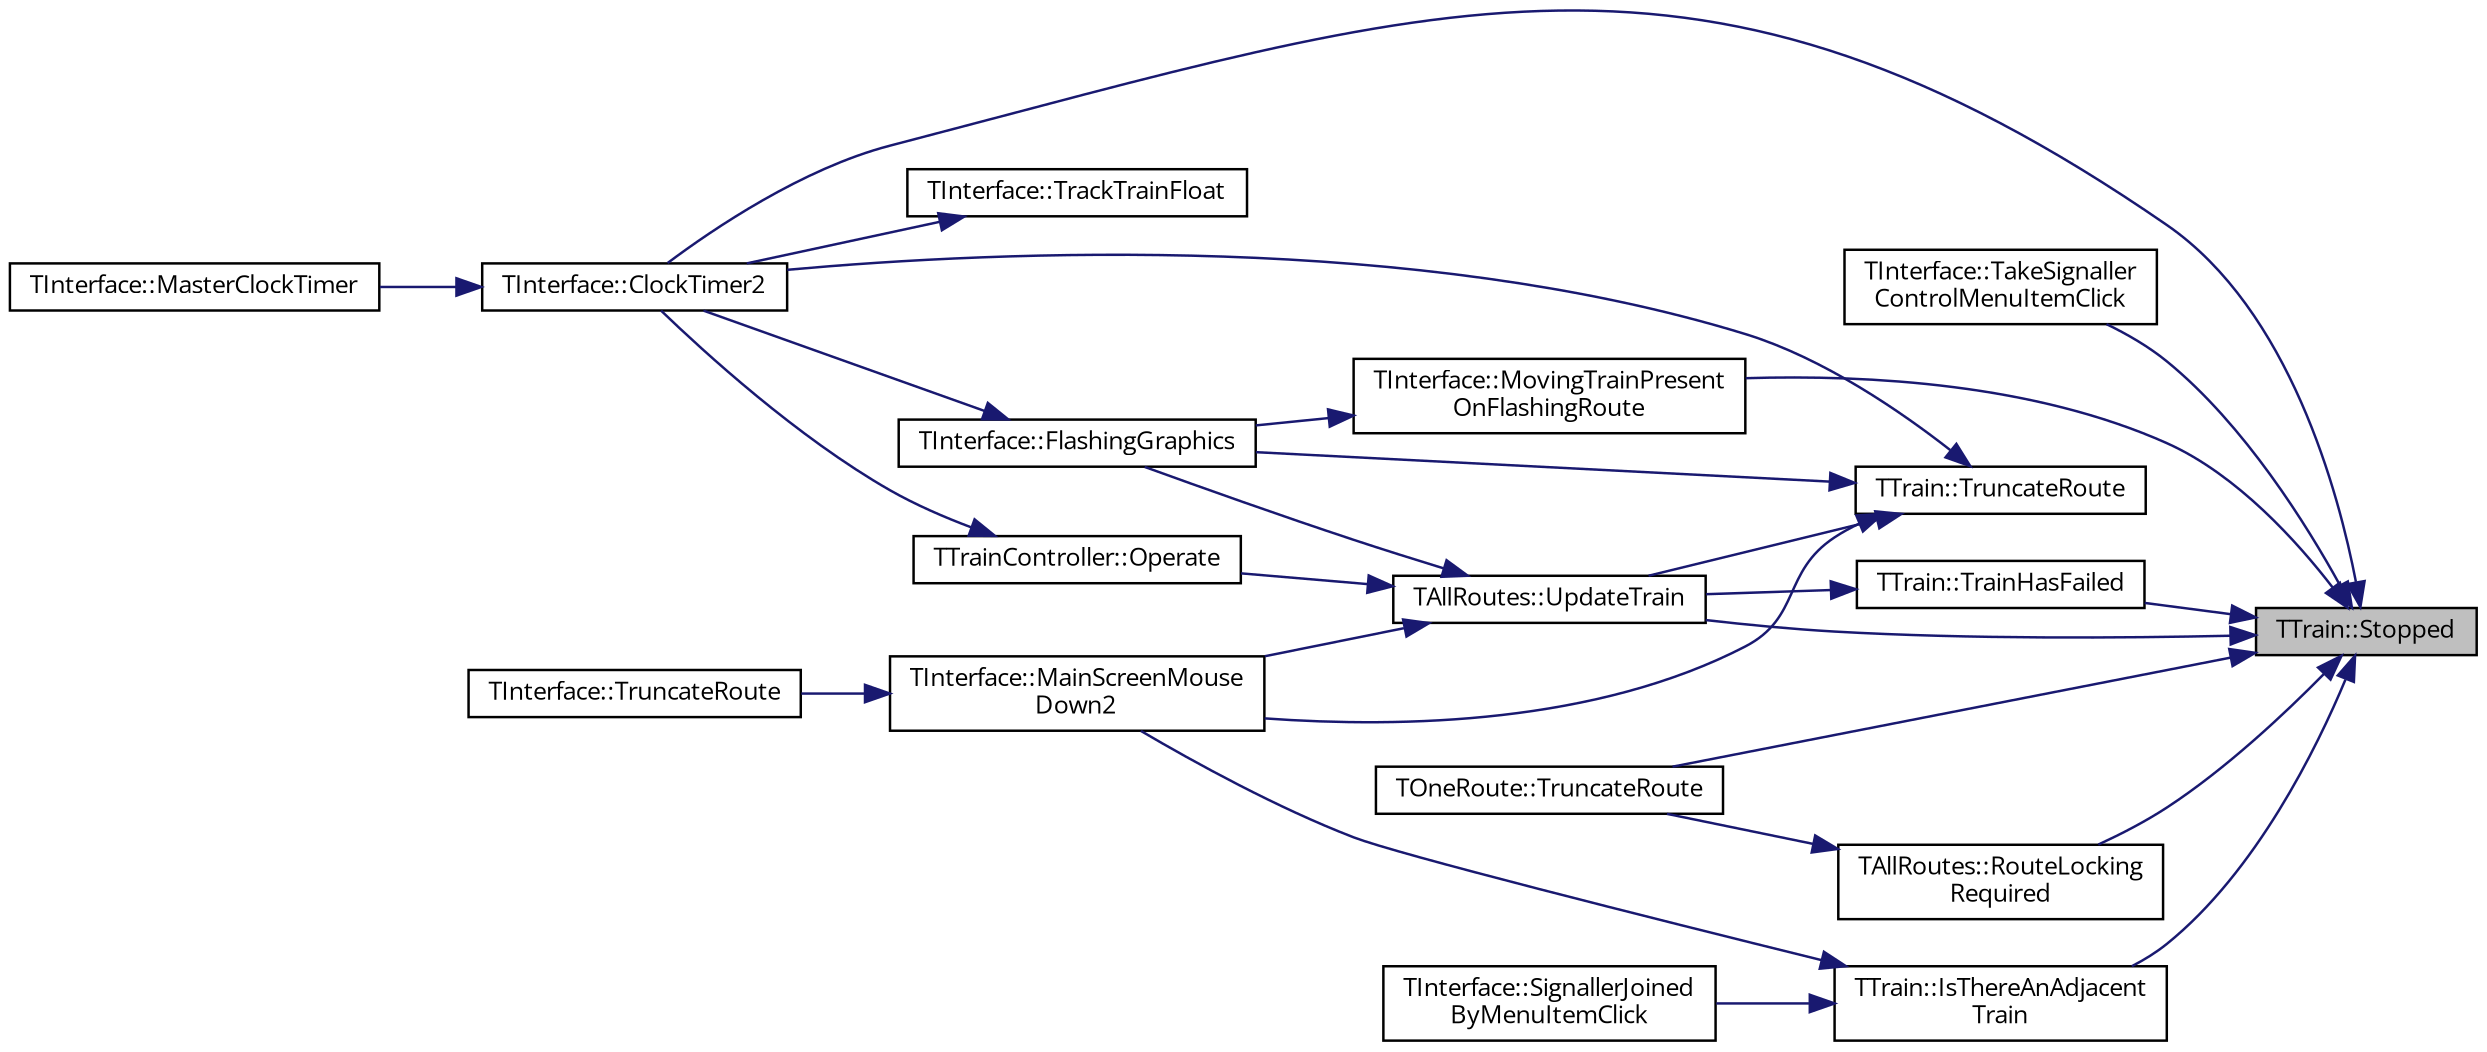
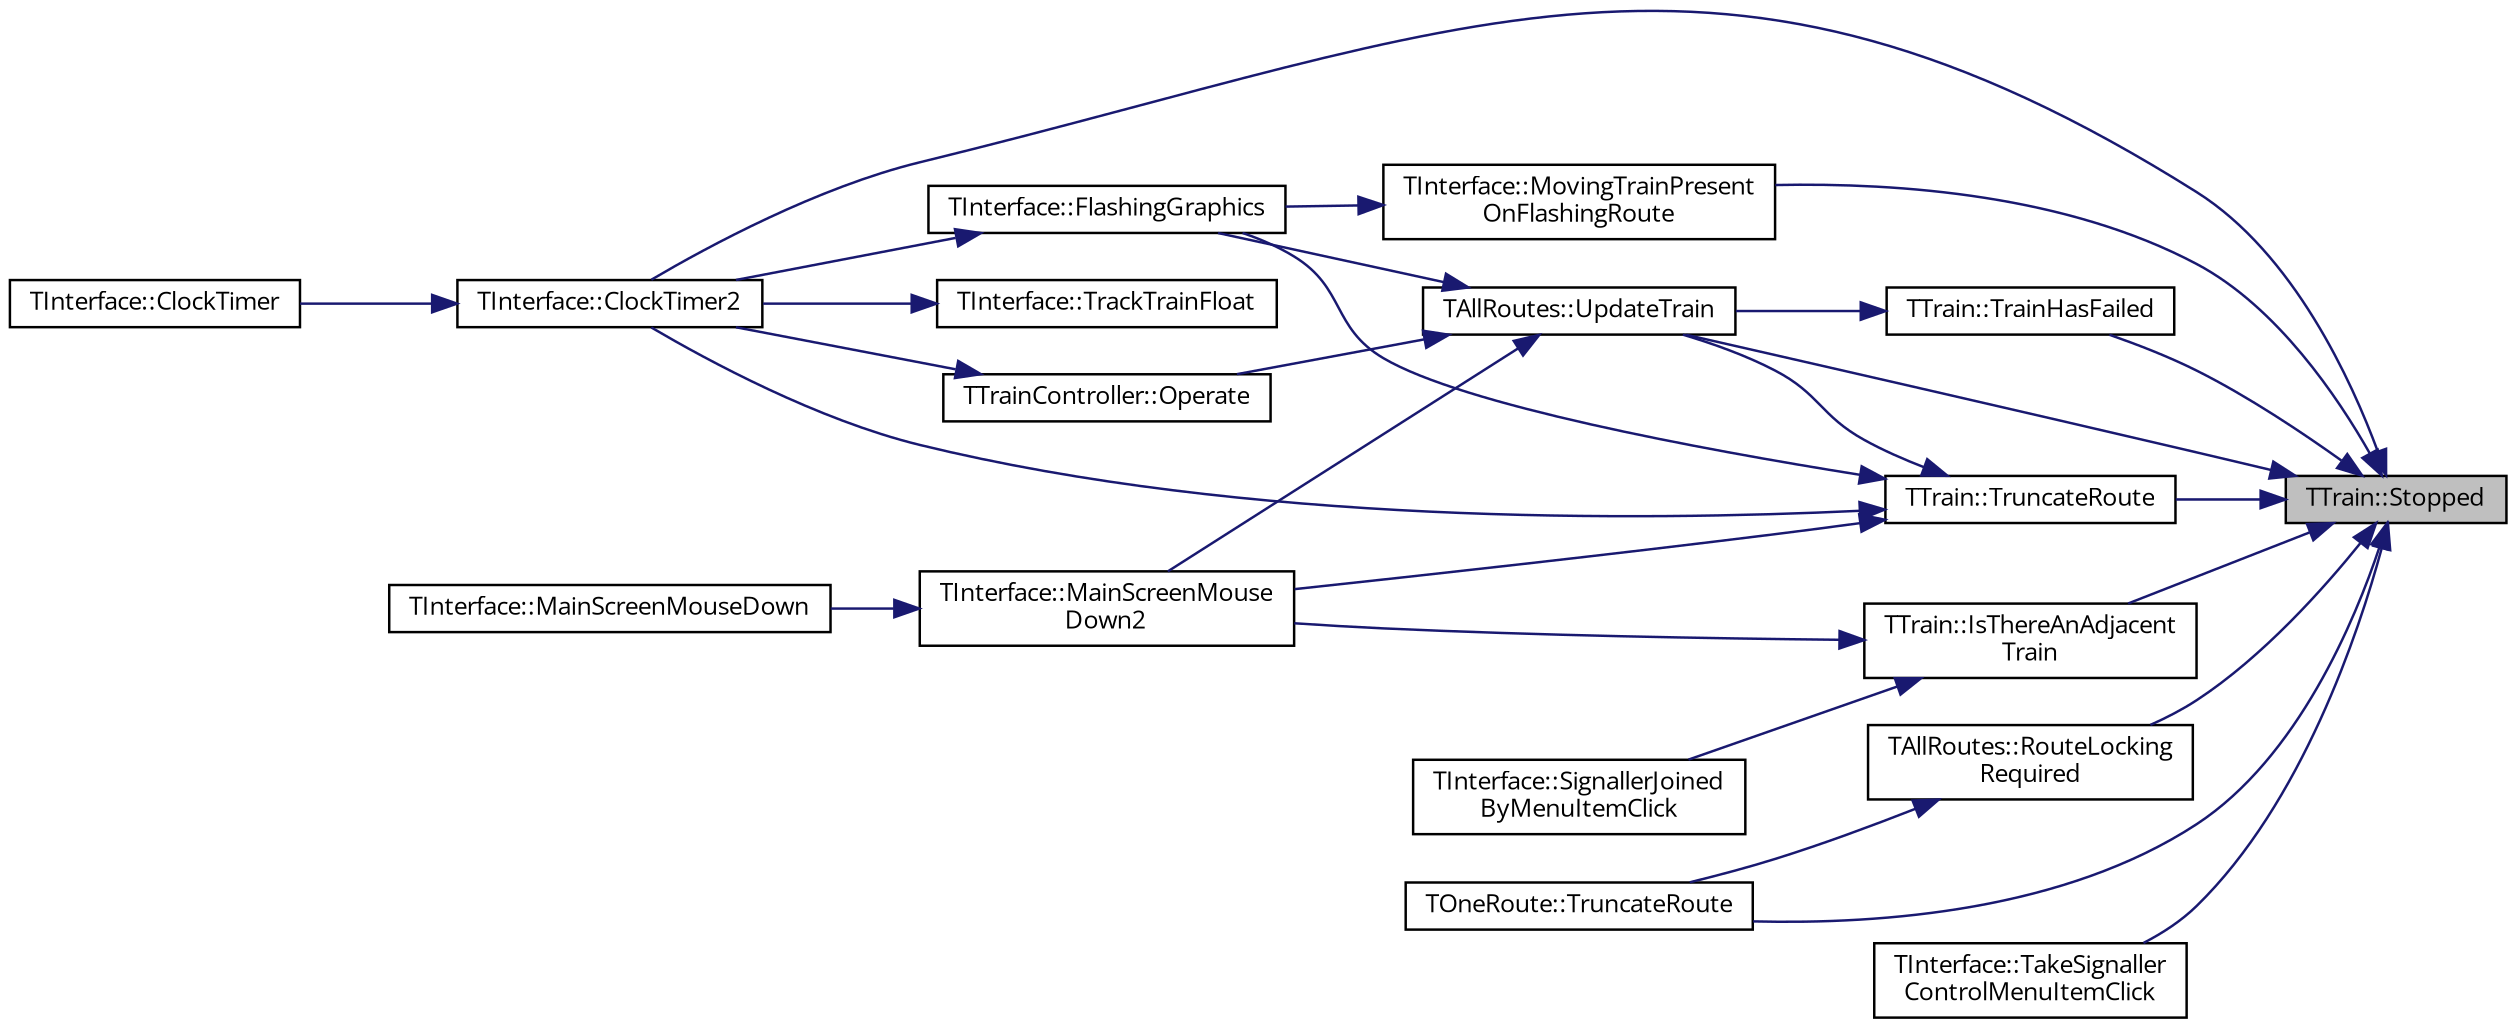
node "TInterface::MasterClockTimer": label "TInterface::MasterClockTimer" -> "TInterface::ClockTimer"
edge "TTrain::TruncateRoute" -> "TTrain::Stopped": added
node "TInterface::TruncateRoute": label "TInterface::TruncateRoute" -> "TInterface::MainScreenMouseDown"
